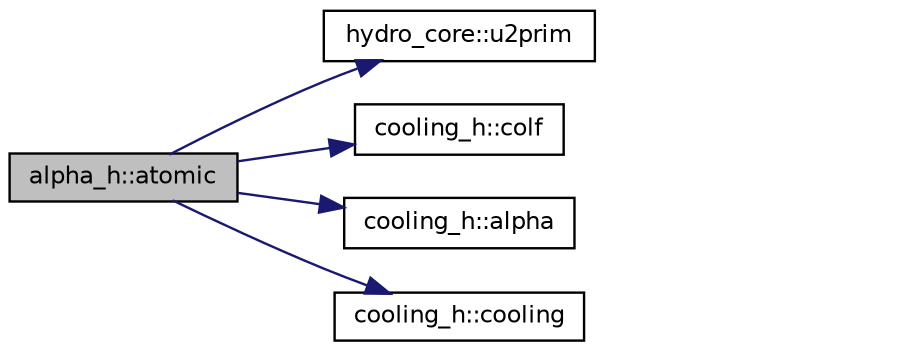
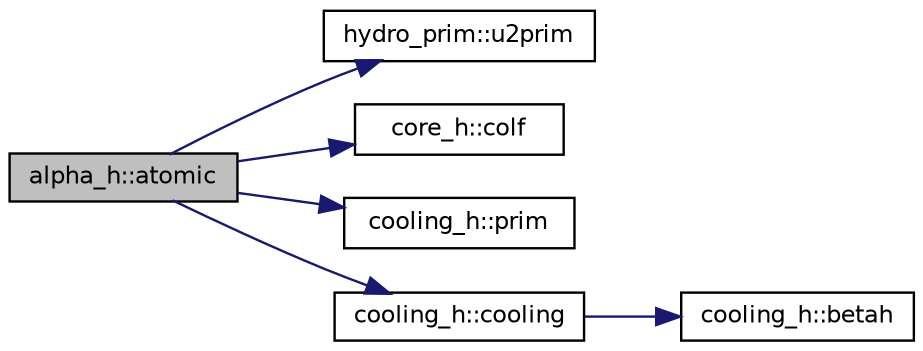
node "hydro_core::u2prim": label "hydro_core::u2prim" -> "hydro_prim::u2prim"
node "cooling_h::colf": label "cooling_h::colf" -> "core_h::colf"
node "cooling_h::alpha": label "cooling_h::alpha" -> "cooling_h::prim"
node "cooling_h::betah": added
